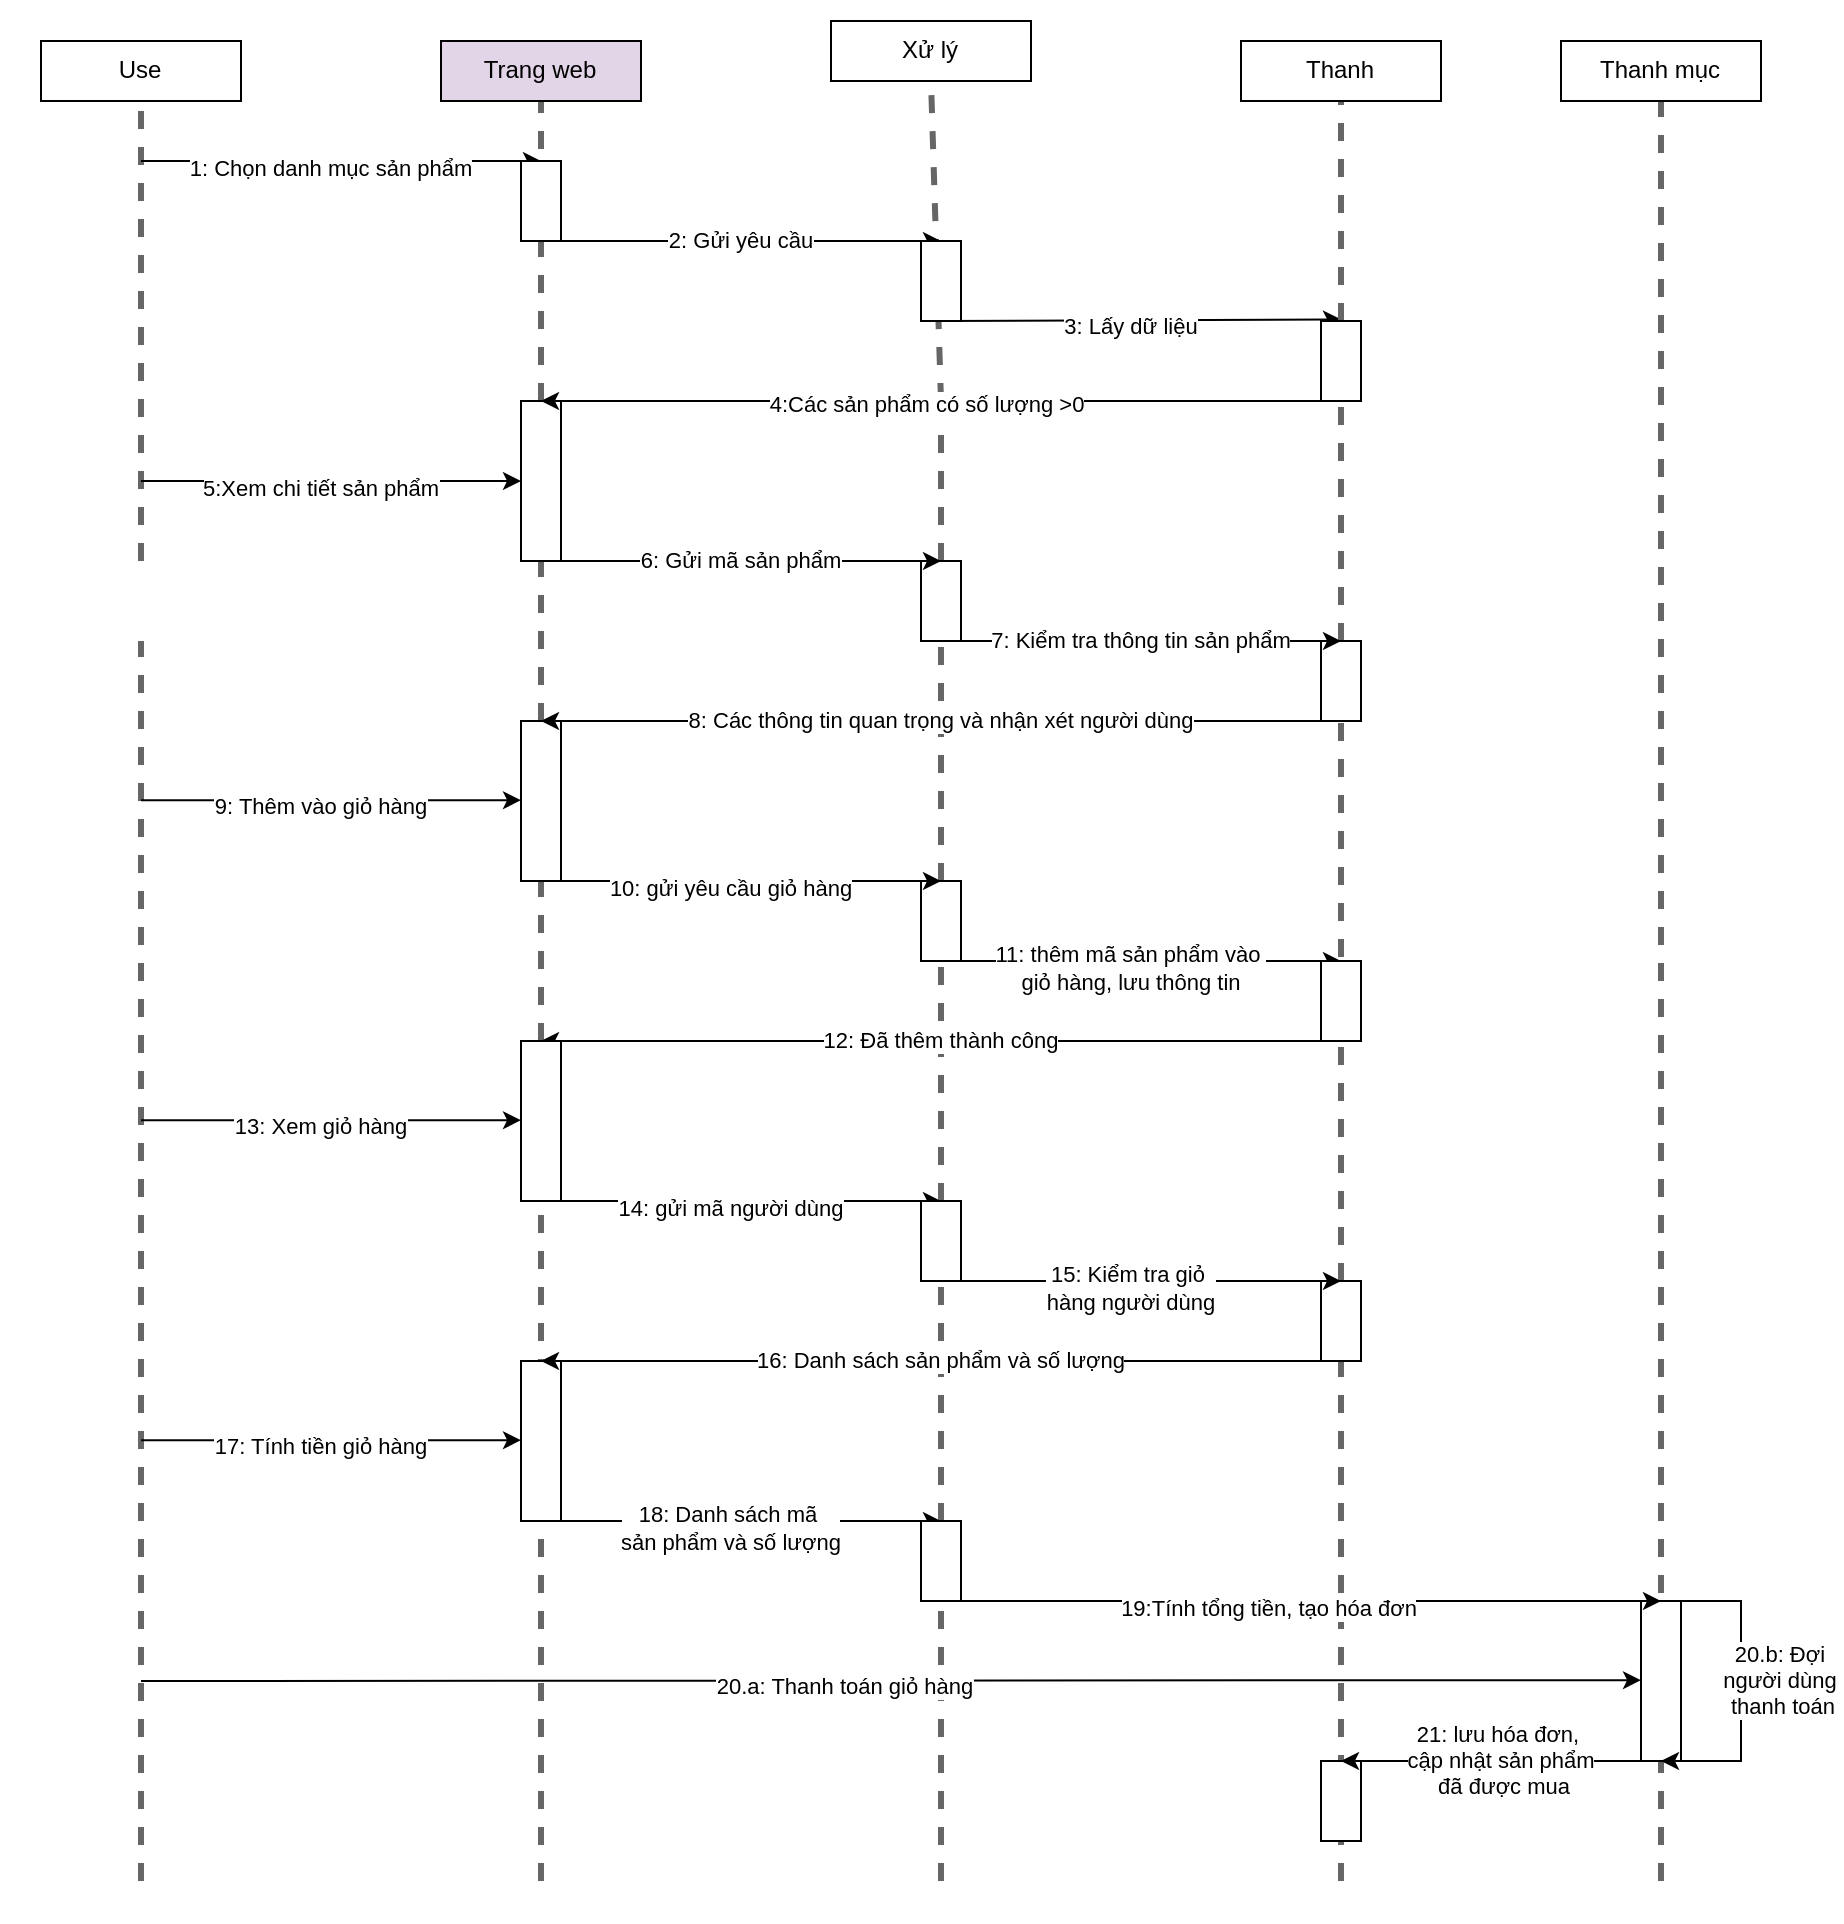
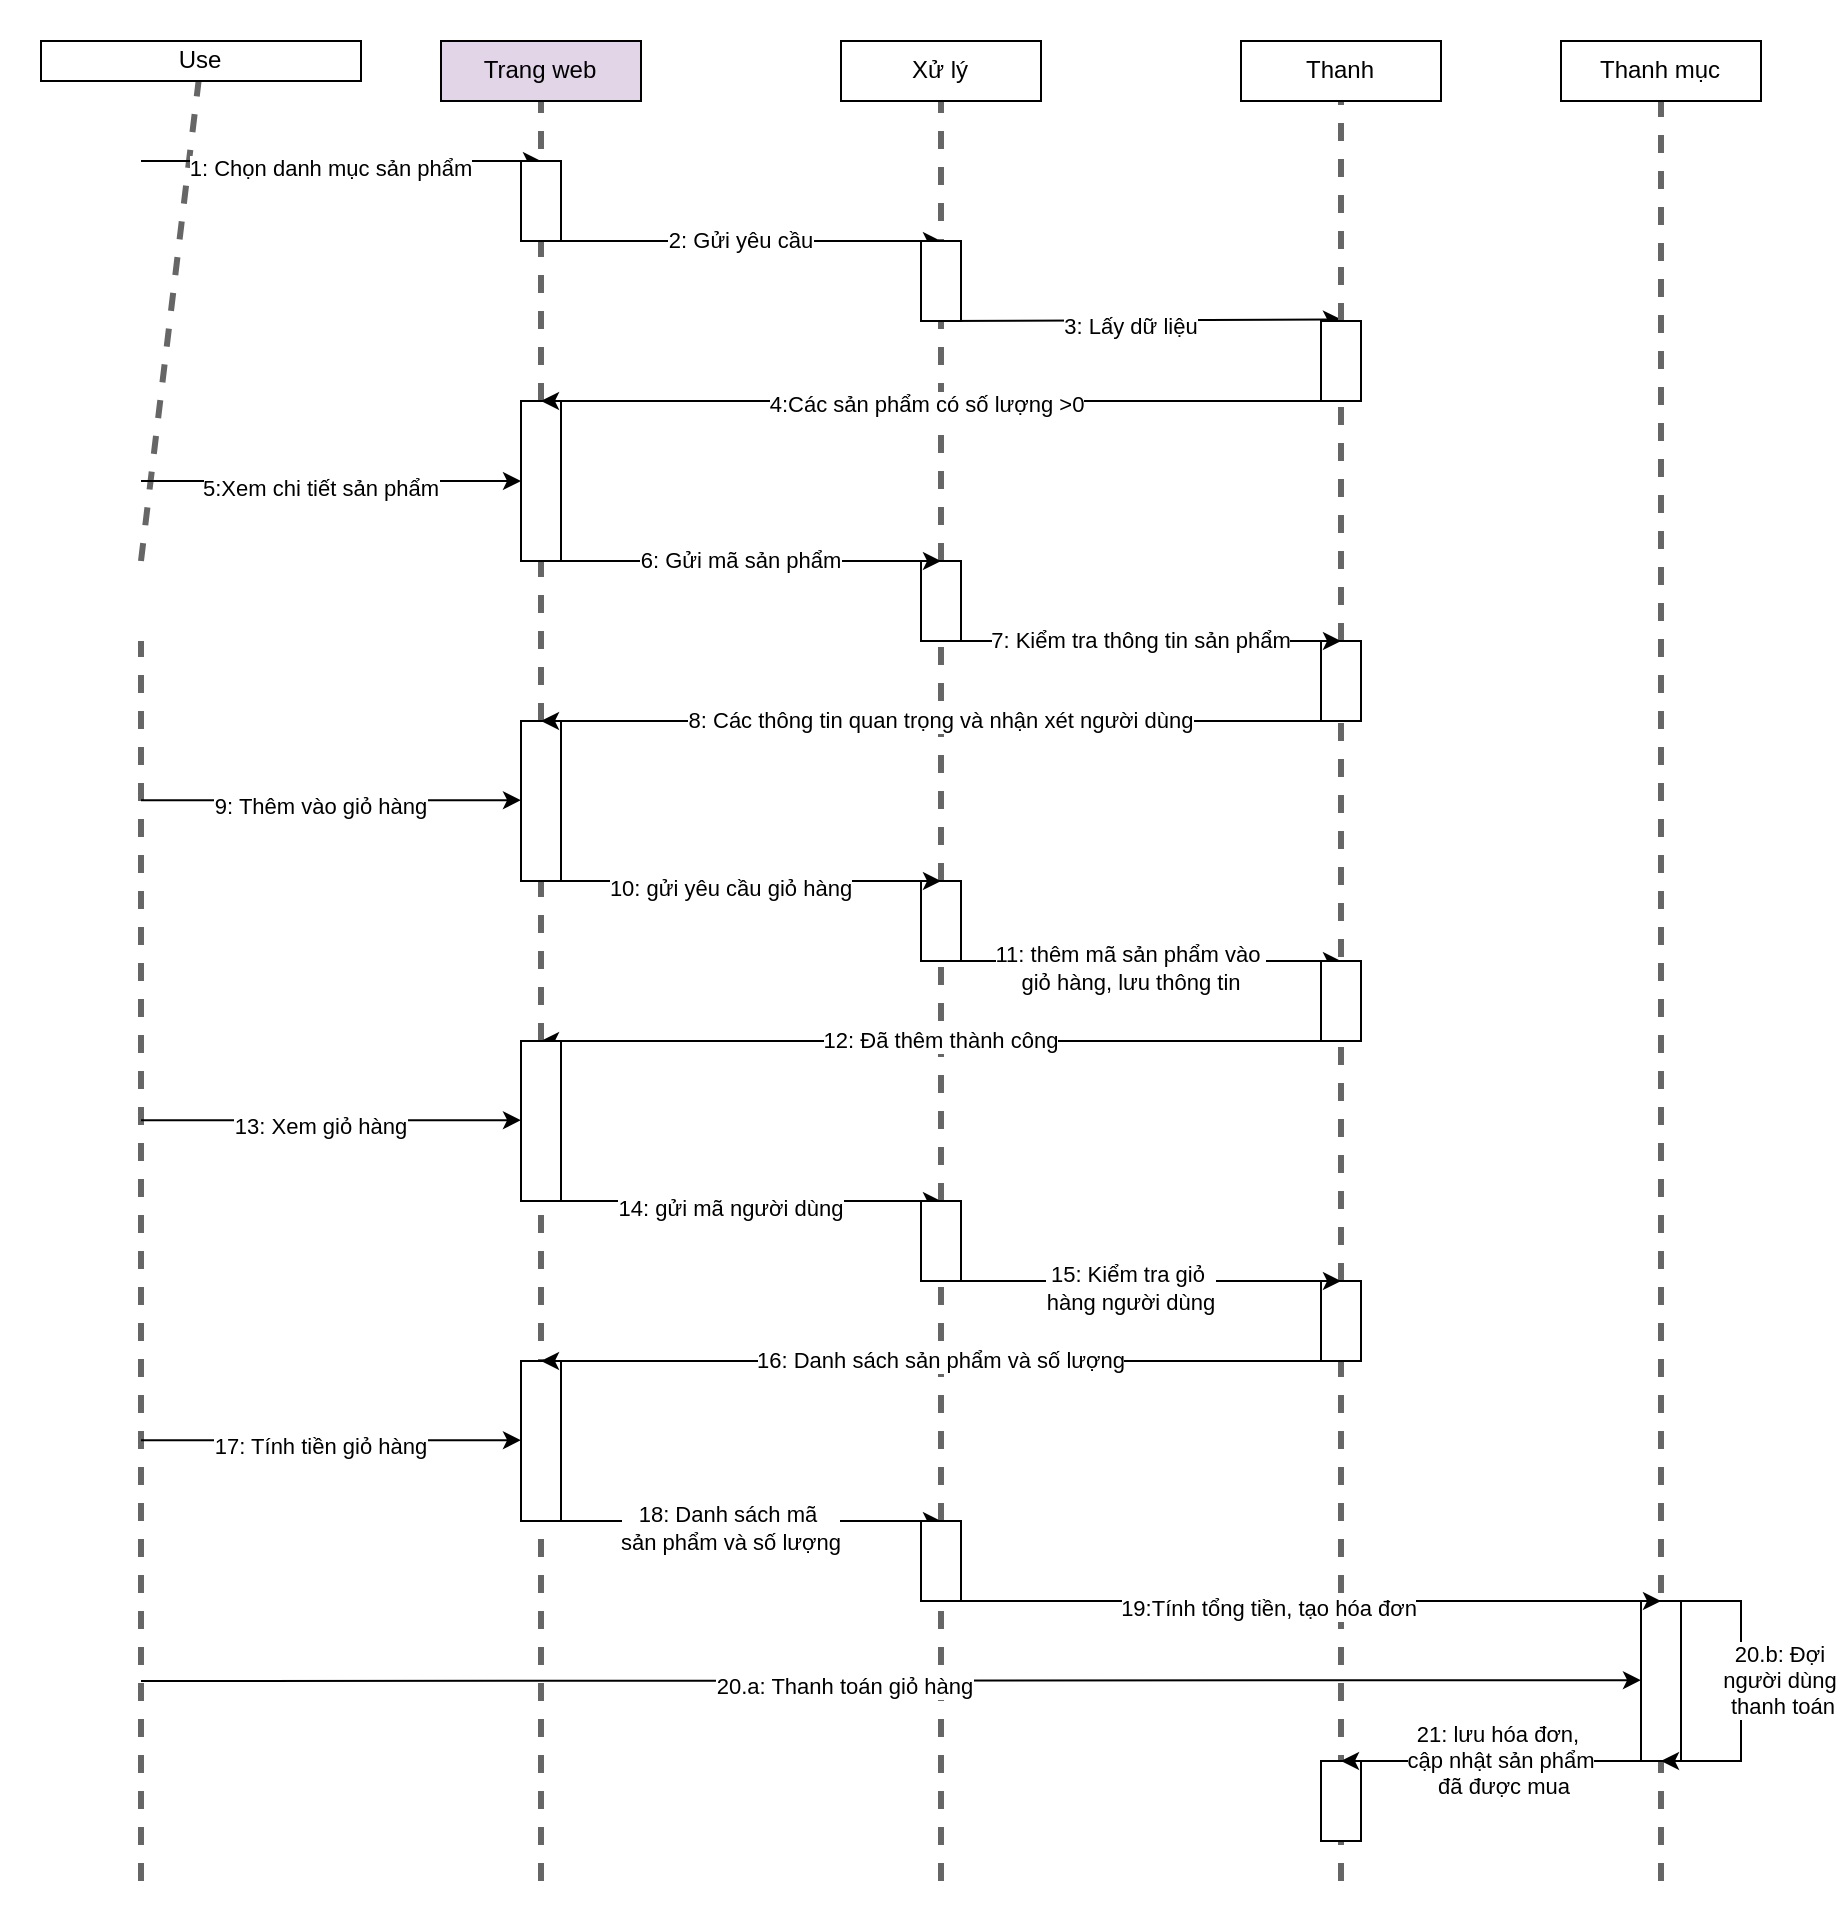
node "Xử lý": moved (931, 51) -> (941, 71)
node "Use": size 200x60 -> 320x40
